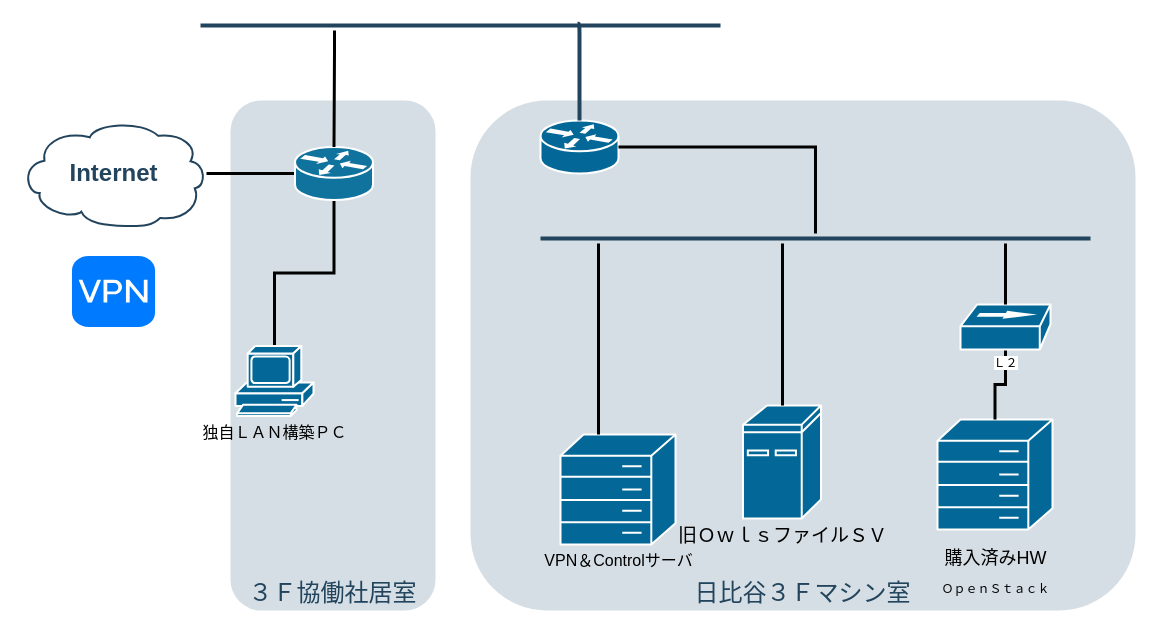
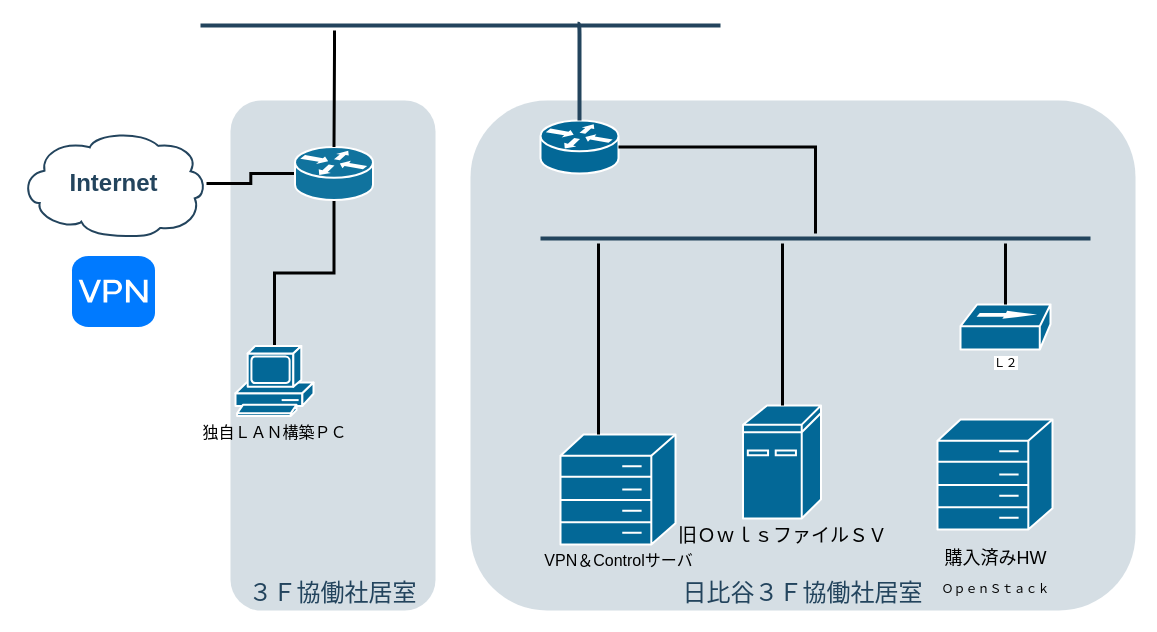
node "Internet": moved (114, 174) -> (114, 184)
edge "Ｌ２" -- "購入済みHW ＯｐｅｎＳｔａｃｋ": removed
node "日比谷３Ｆマシン室": label "日比谷３Ｆマシン室" -> "日比谷３Ｆ協働社居室"
